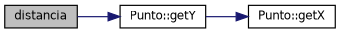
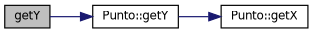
node "distancia": label "distancia" -> "getY"
